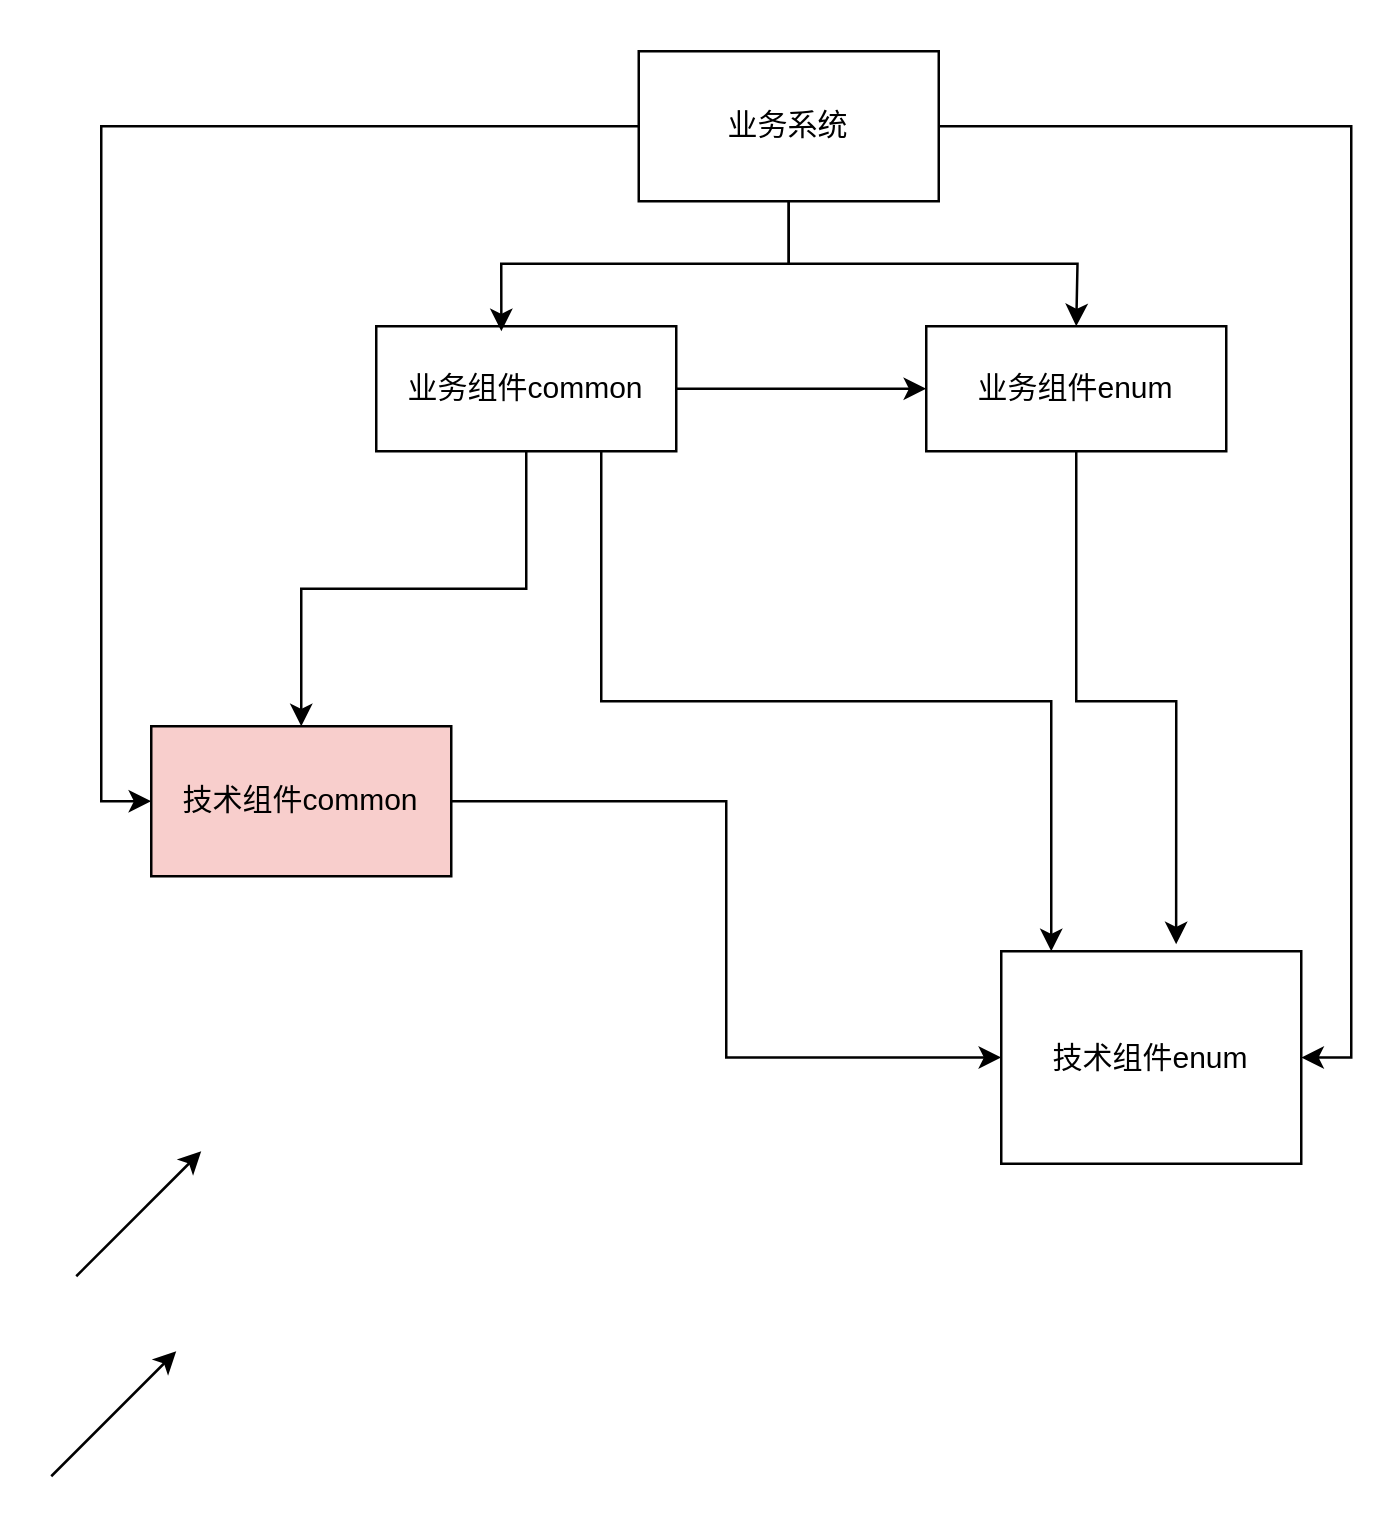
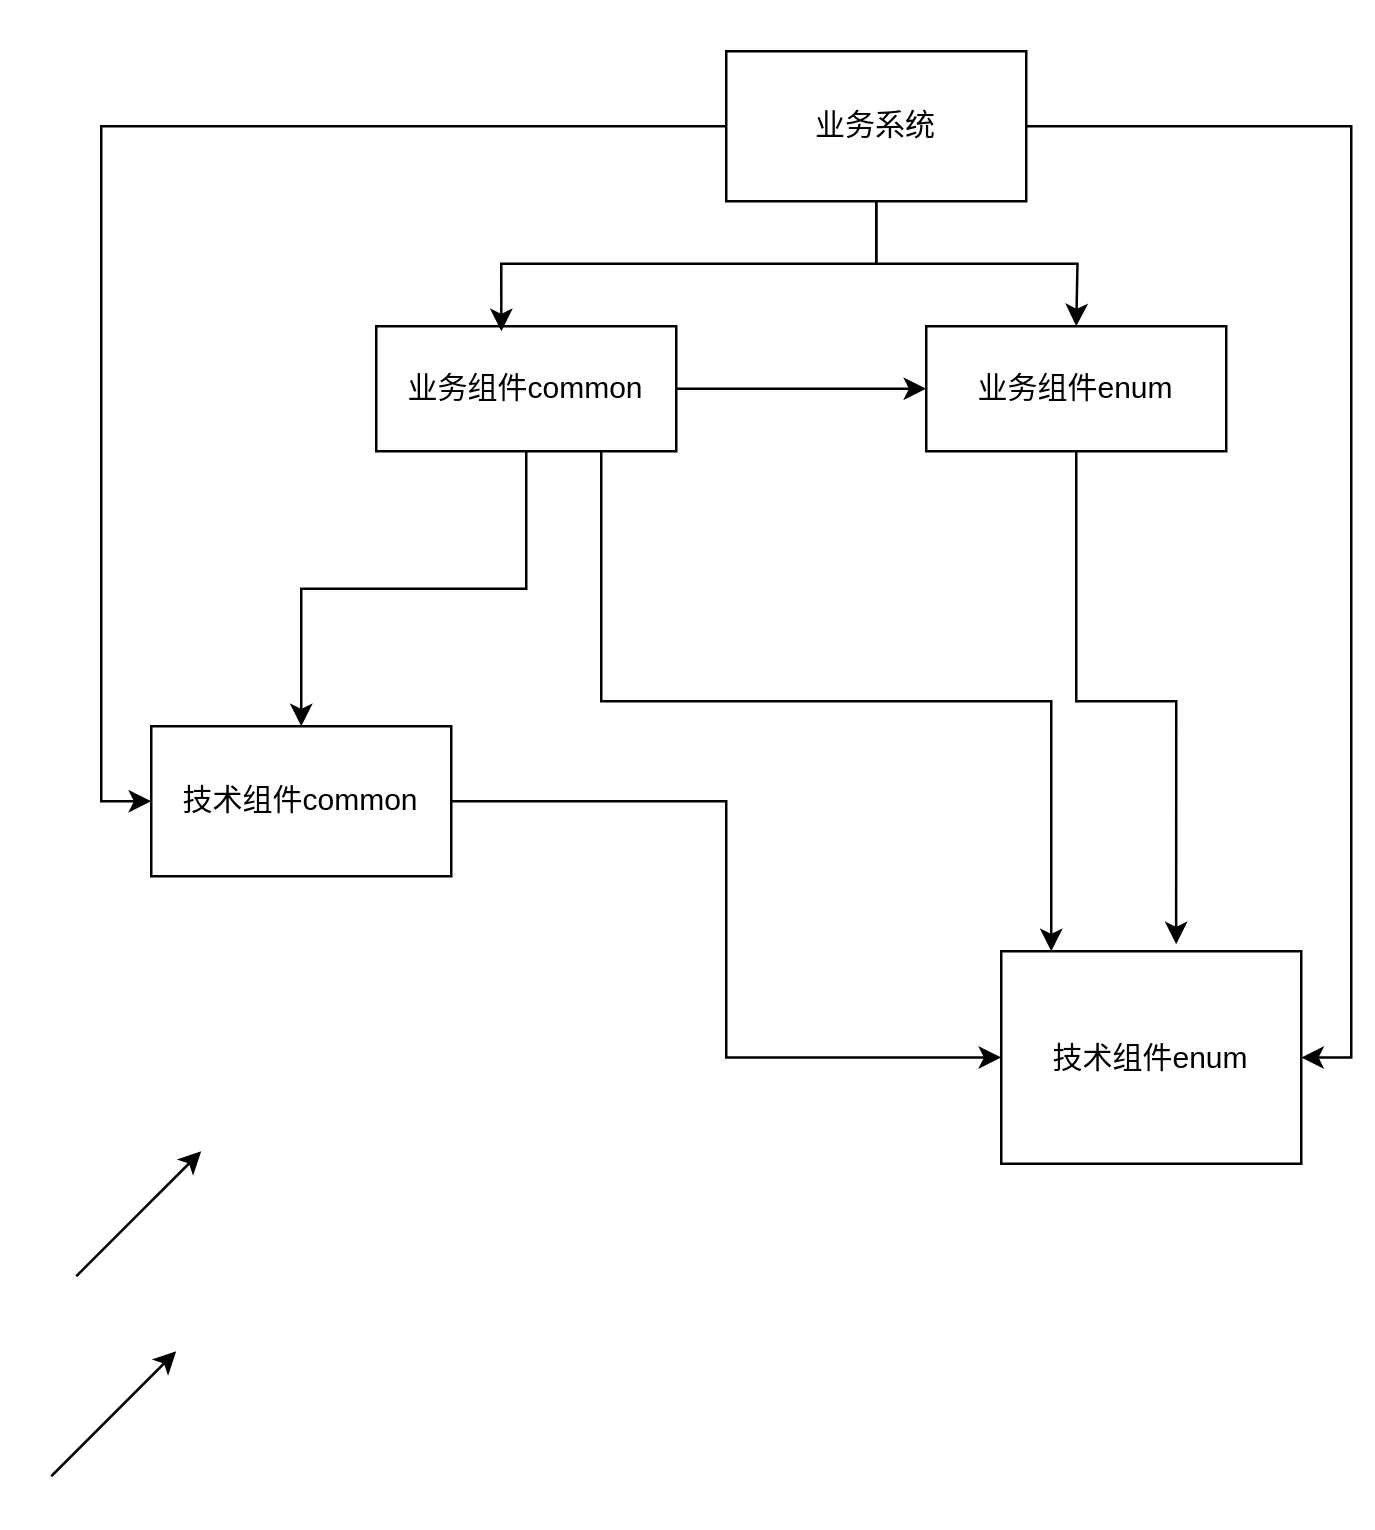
node "业务系统": moved (789, 126) -> (876, 126)
node "技术组件common": fillcolor #f8cecc -> #ffffff
